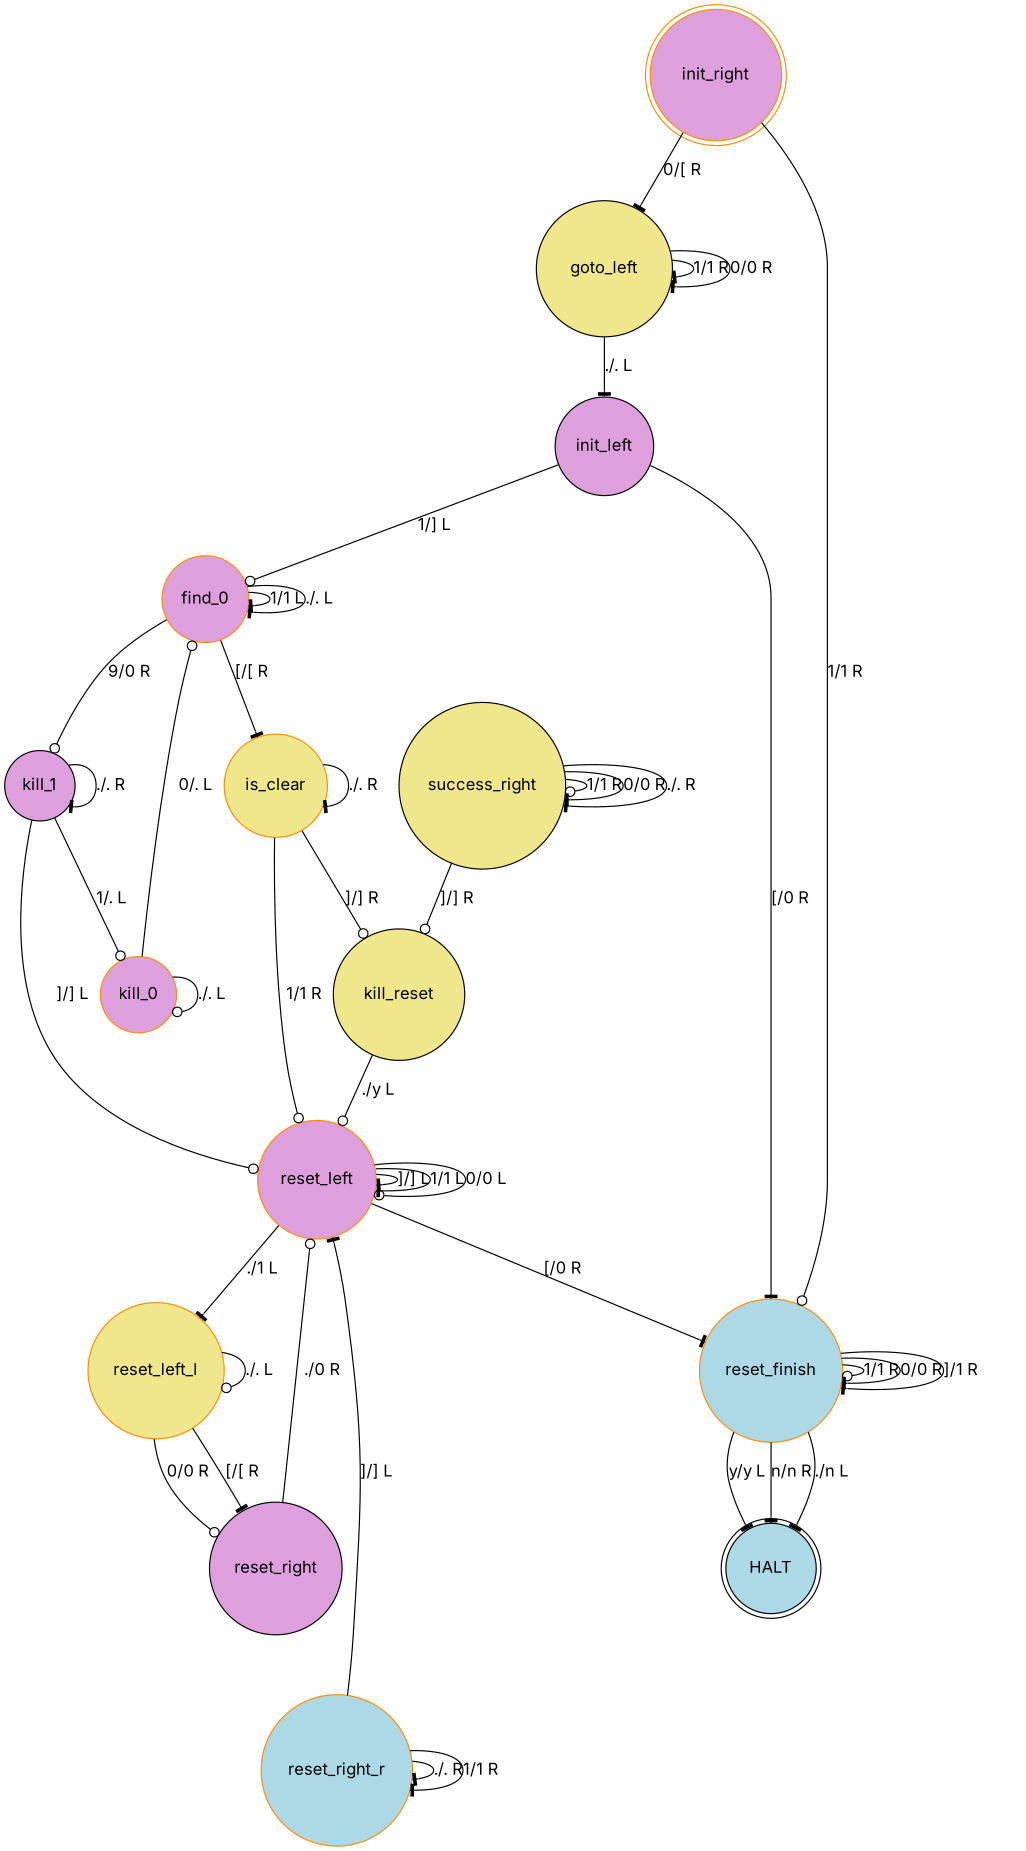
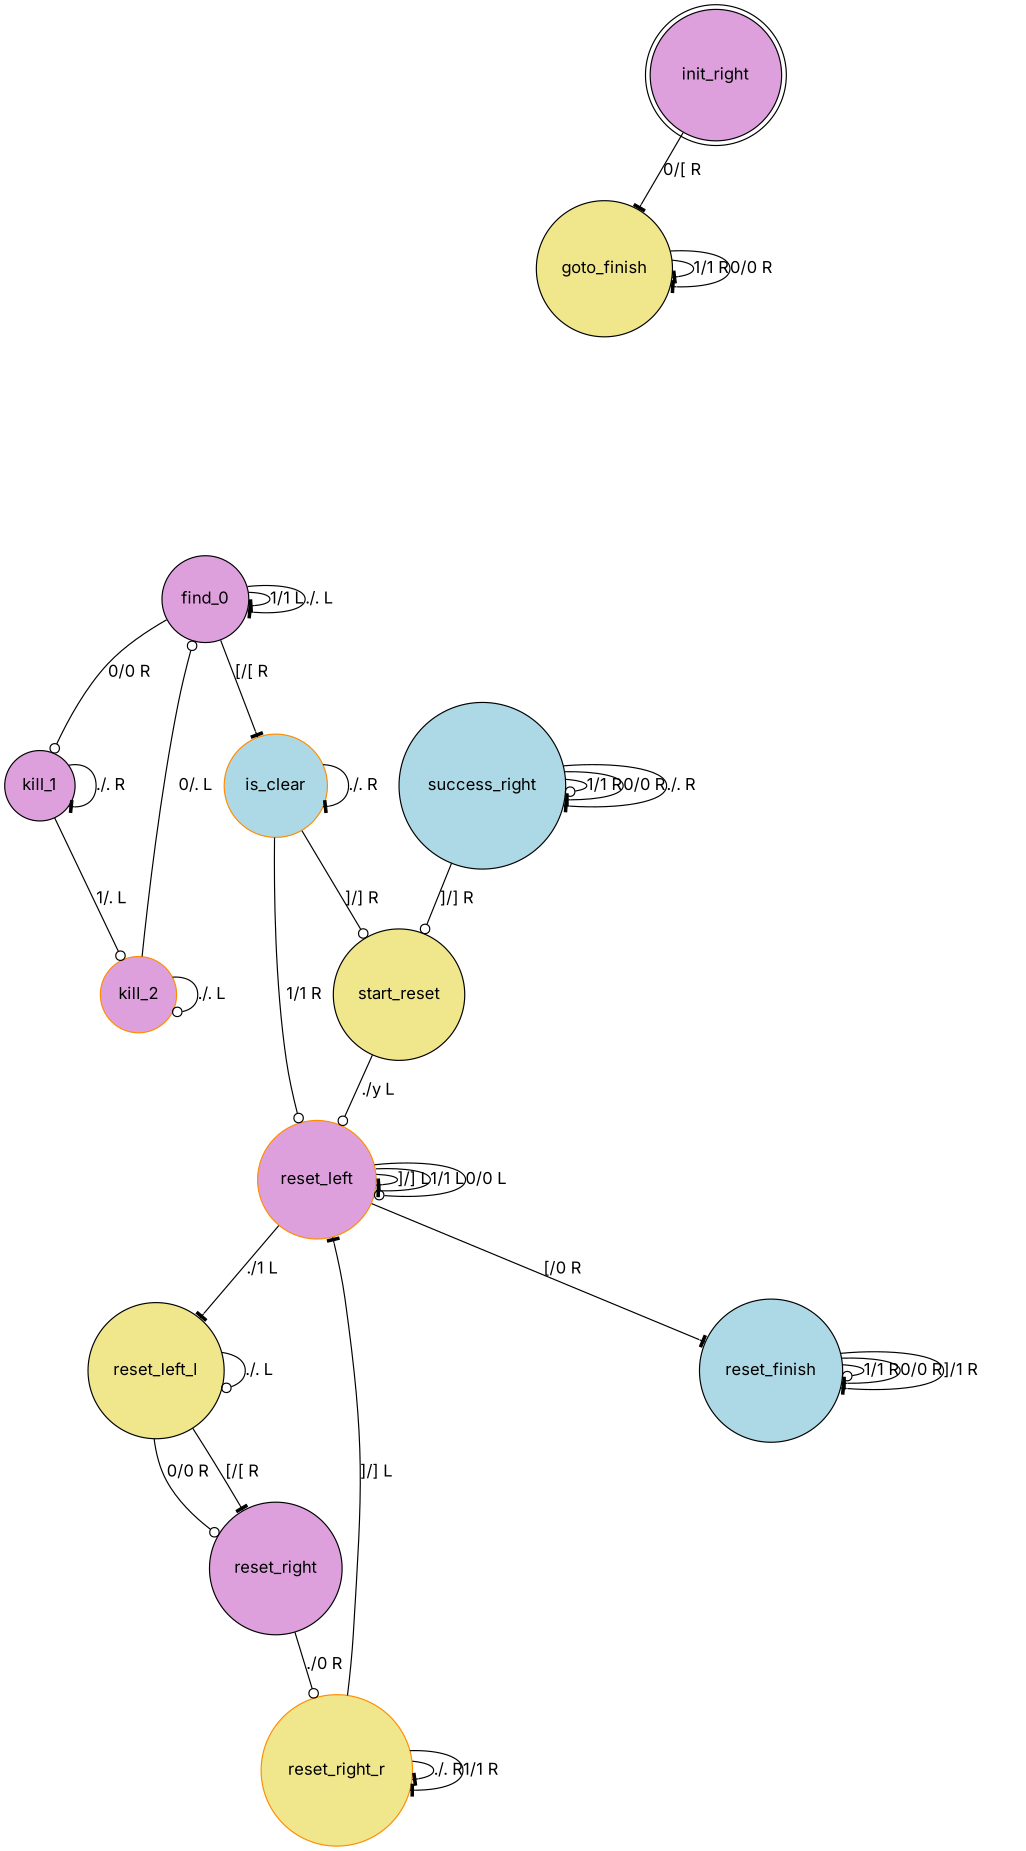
node "init_right": color darkorange -> black
node "goto_left": label "goto_left" -> "goto_finish"
node "init_left": removed
node "find_0": color darkorange -> black
edge "find_0" -> "kill_1": label "9/0 R" -> "0/0 R"
edge "init_right" -> "reset_finish": removed, label "1/1 R"
node "is_clear": fillcolor khaki -> lightblue
node "success_right": fillcolor khaki -> lightblue
node "kill_0": label "kill_0" -> "kill_2"
node "kill_reset": label "kill_reset" -> "start_reset"
edge "kill_1" -> "reset_left": removed, label "]/] L"
node "reset_left_l": color darkorange -> black
node "reset_finish": color darkorange -> black
edge "reset_right" -> "reset_left": now "reset_right" -> "reset_right_r"
node "HALT": removed
node "reset_right_r": fillcolor lightblue -> khaki
